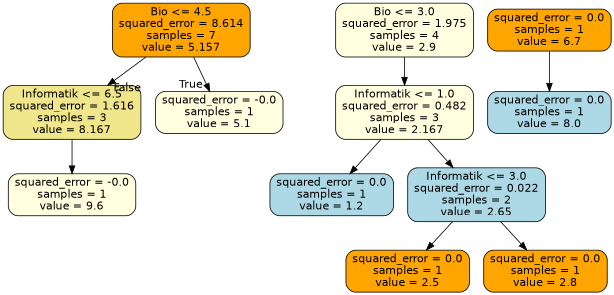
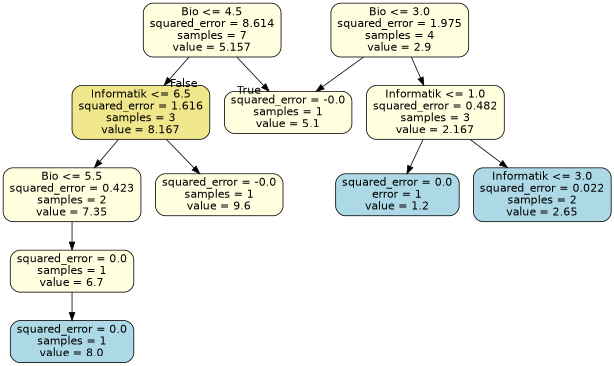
node "Bio <= 4.5 squared_error = 8.614 samples = 7 value = 5.157": fillcolor orange -> lightyellow
node "squared_error = 0.0 samples = 1 value = 6.7": fillcolor orange -> lightyellow
edge "Bio <= 3.0 squared_error = 1.975 samples = 4 value = 2.9" -> "squared_error = -0.0 samples = 1 value = 5.1": added
node "Bio <= 5.5 squared_error = 0.423 samples = 2 value = 7.35": added
node "squared_error = 0.0 samples = 1 value = 1.2": label "squared_error = 0.0 samples = 1 value = 1.2" -> "squared_error = 0.0 error = 1 value = 1.2"
node "squared_error = 0.0 samples = 1 value = 2.5": removed
node "squared_error = 0.0 samples = 1 value = 2.8": removed
